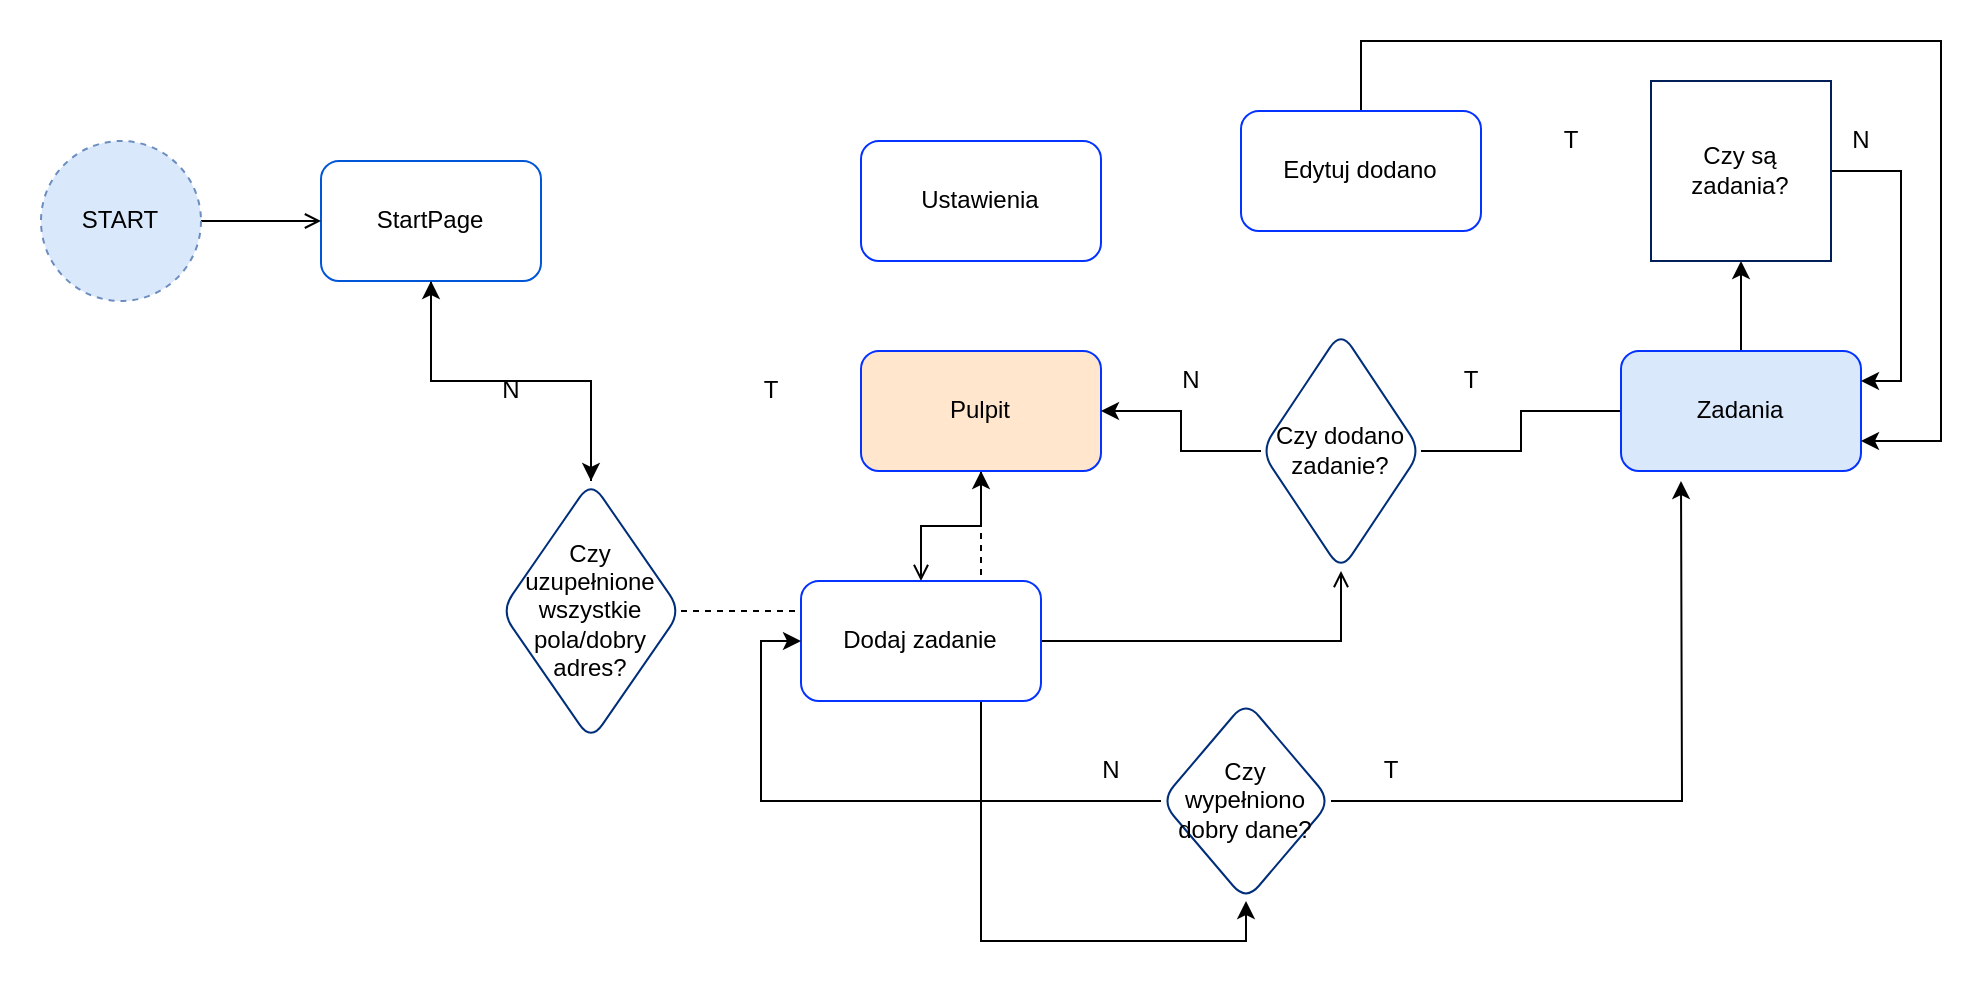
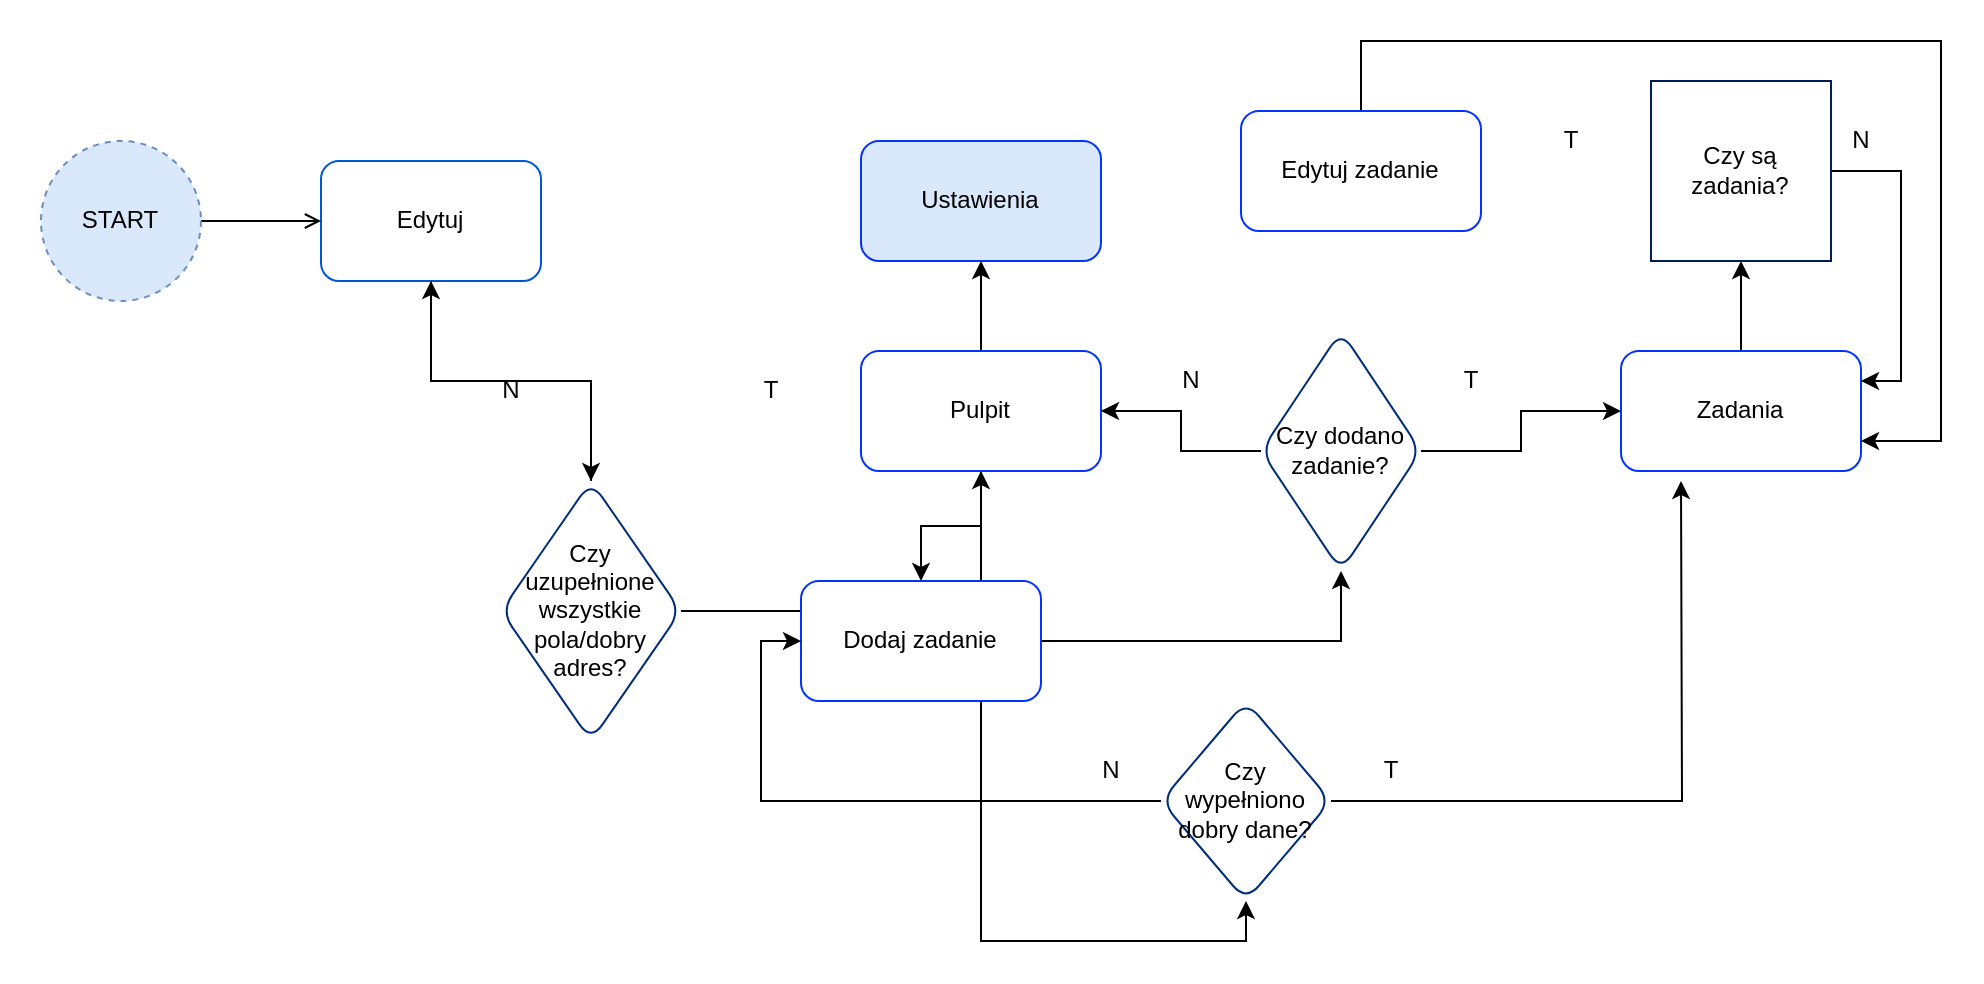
node "Edytuj dodano": label "Edytuj dodano" -> "Edytuj zadanie"
node "Ustawienia": fillcolor #ffffff -> #dae8fc
node "StartPage": label "StartPage" -> "Edytuj"
edge "Pulpit" -> "Ustawienia": added
node "Pulpit": fillcolor #ffe6cc -> #ffffff
edge "Zadania" -- "Czy dodano zadanie?": arrowhead none -> classic
node "Zadania": fillcolor #dae8fc -> #ffffff
edge "Pulpit" -> "Dodaj zadanie": arrowhead open -> classic
edge "Dodaj zadanie" -> "Czy dodano zadanie?": arrowhead open -> classic
edge "Czy uzupełnione wszystkie pola/dobry adres?" -> "Pulpit": style dashed -> solid
